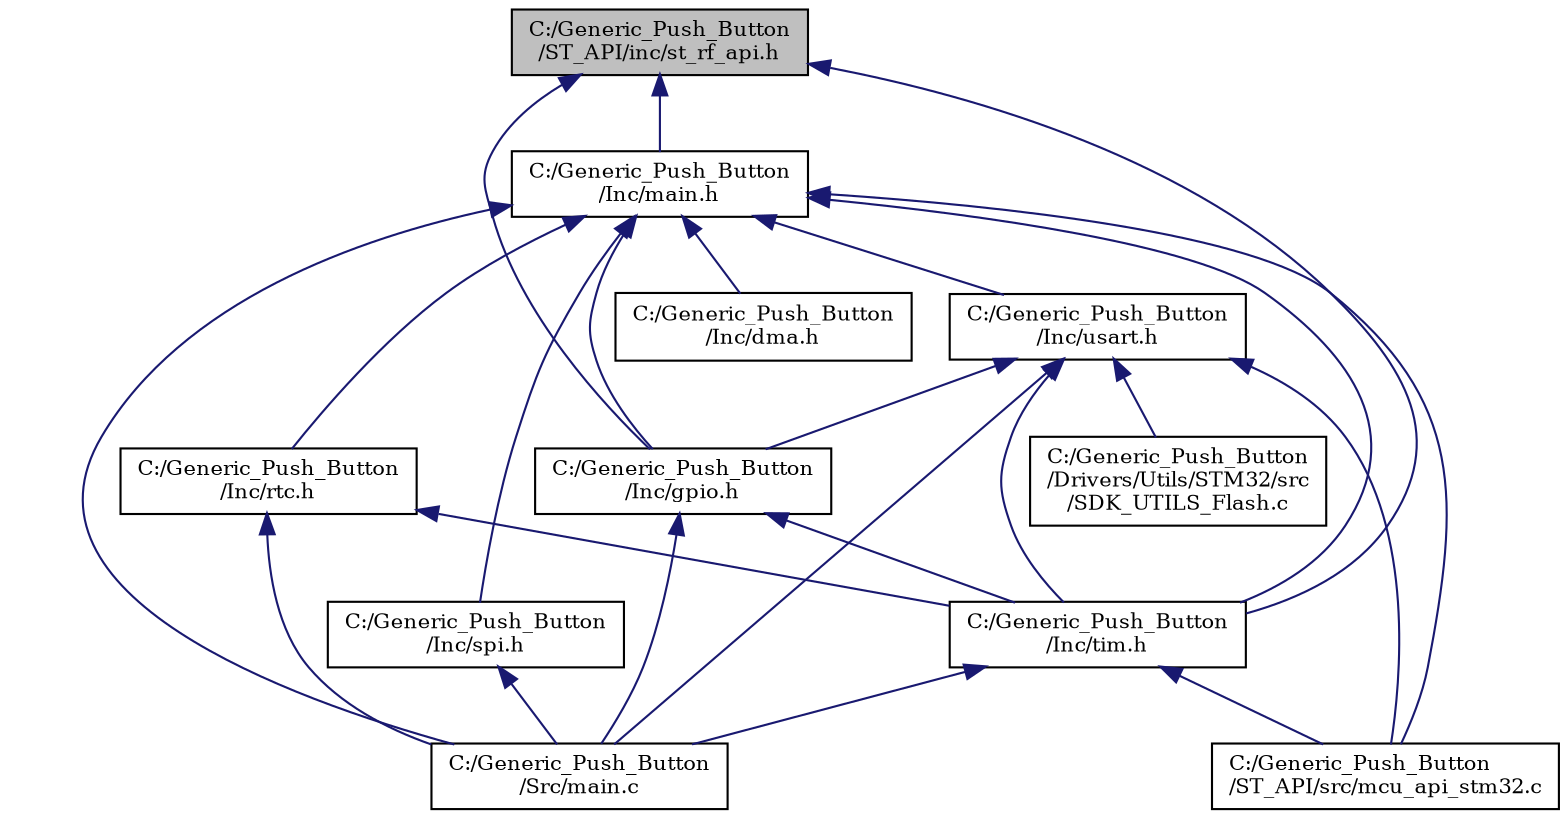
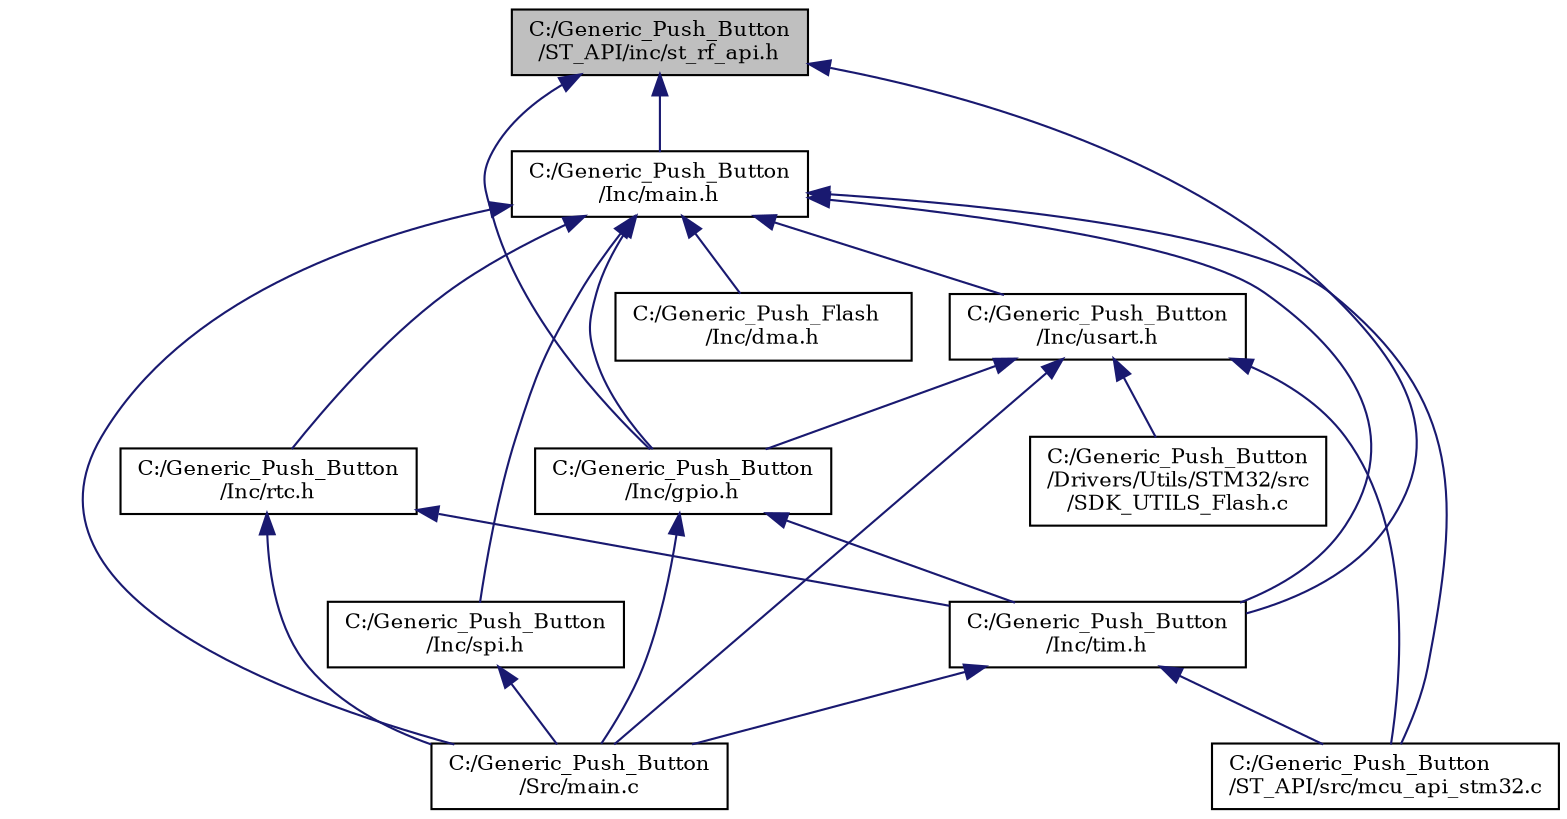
node "C:/Generic_Push_Button /Inc/dma.h": label "C:/Generic_Push_Button /Inc/dma.h" -> "C:/Generic_Push_Flash /Inc/dma.h"
edge "C:/Generic_Push_Button /Inc/tim.h" -> "C:/Generic_Push_Button /Inc/usart.h": removed
